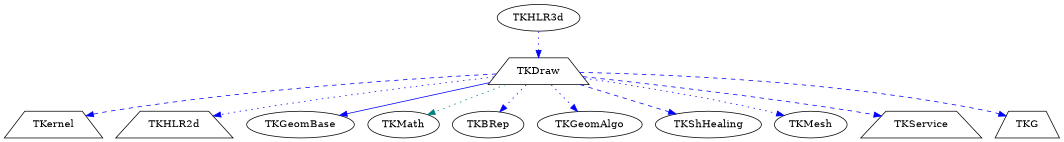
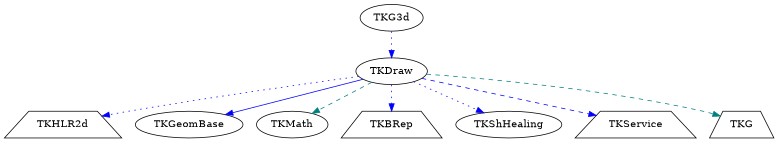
node "TKHLR3d": label "TKHLR3d" -> "TKG3d"
node "TKDraw": shape trapezium -> ellipse
edge "TKDraw" -> "TKG": color blue -> teal
edge "TKDraw" -> "TKMath": style dotted -> dashed
edge "TKDraw" -> "TKShHealing": style dashed -> dotted
node "TKernel": removed
node "TKBRep": shape ellipse -> trapezium
node "TKGeomAlgo": removed
node "TKMesh": removed
